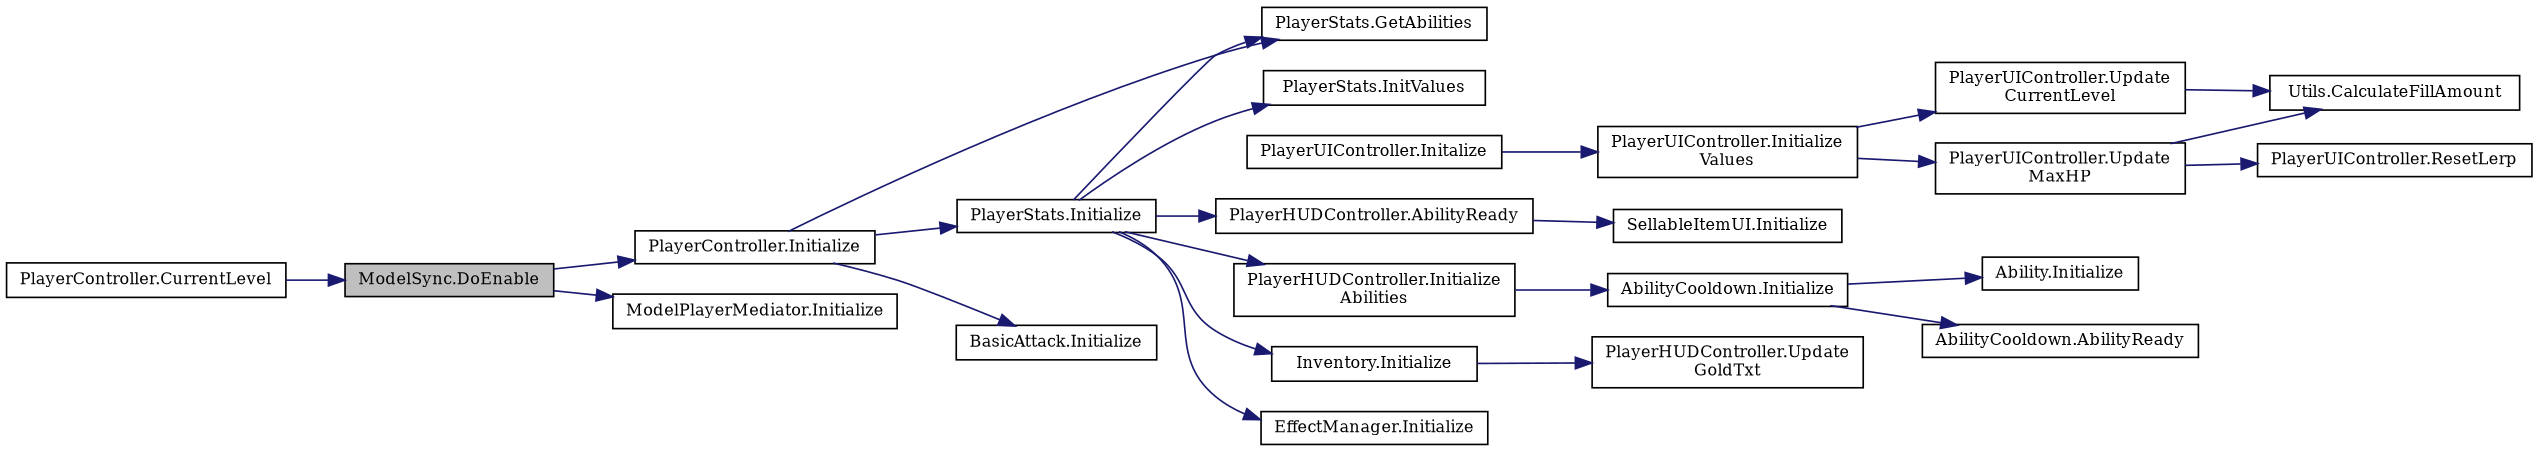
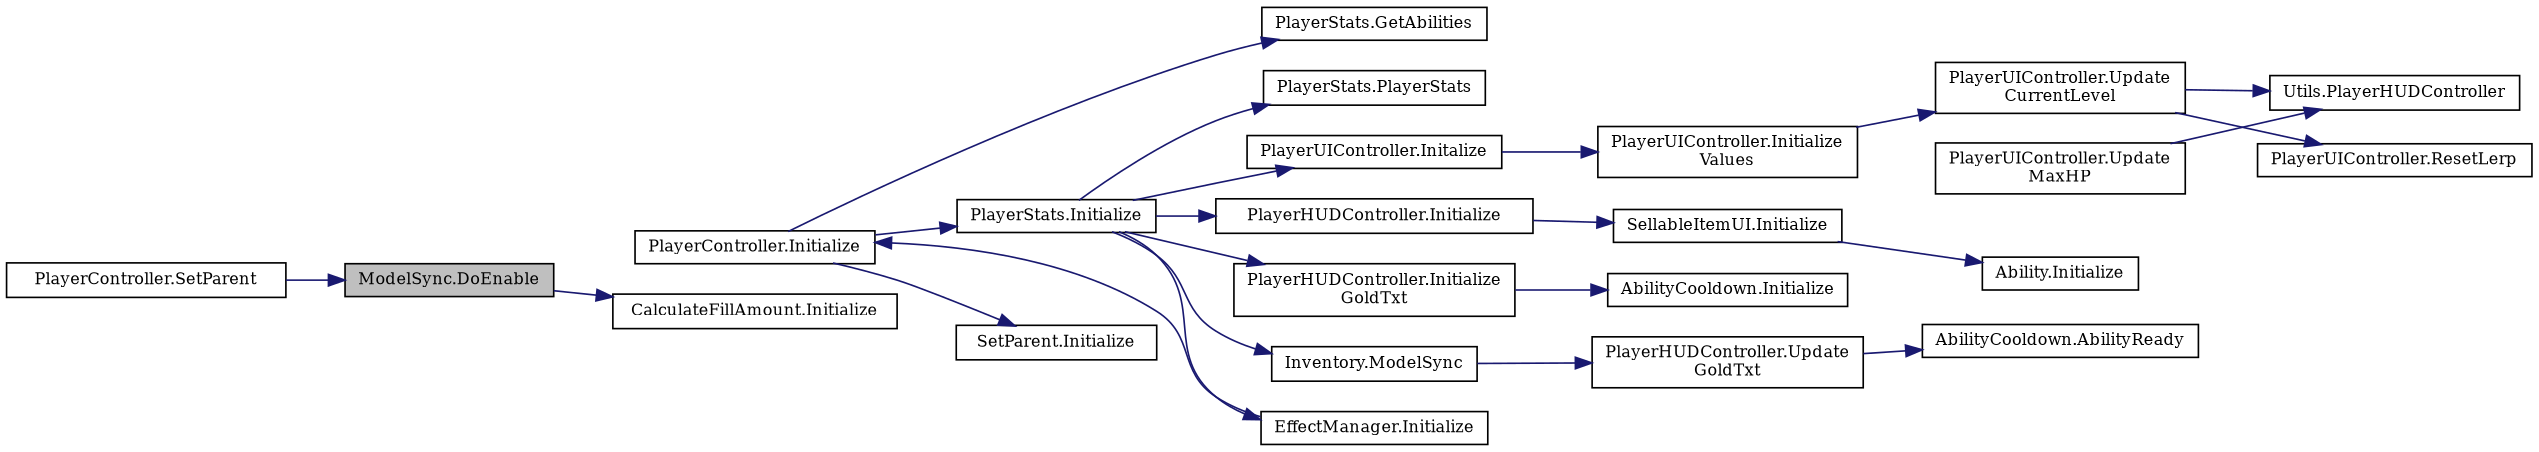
node "PlayerStats.InitValues": label "PlayerStats.InitValues" -> "PlayerStats.PlayerStats"
node "Utils.CalculateFillAmount": label "Utils.CalculateFillAmount" -> "Utils.PlayerHUDController"
edge "PlayerStats.Initialize" -> "PlayerStats.GetAbilities": now "PlayerStats.Initialize" -> "PlayerUIController.Initalize"
edge "PlayerUIController.Initialize Values" -> "PlayerUIController.Update MaxHP": removed
edge "PlayerUIController.Update MaxHP" -> "PlayerUIController.ResetLerp": now "PlayerUIController.Update CurrentLevel" -> "PlayerUIController.ResetLerp"
node "PlayerHUDController.AbilityReady": label "PlayerHUDController.AbilityReady" -> "PlayerHUDController.Initialize"
edge "ModelSync.DoEnable" -> "PlayerController.Initialize": now "EffectManager.Initialize" -> "PlayerController.Initialize"
node "PlayerController.CurrentLevel": label "PlayerController.CurrentLevel" -> "PlayerController.SetParent"
edge "AbilityCooldown.Initialize" -> "Ability.Initialize": now "SellableItemUI.Initialize" -> "Ability.Initialize"
node "PlayerHUDController.Initialize Abilities": label "PlayerHUDController.Initialize Abilities" -> "PlayerHUDController.Initialize GoldTxt"
node "ModelPlayerMediator.Initialize": label "ModelPlayerMediator.Initialize" -> "CalculateFillAmount.Initialize"
edge "AbilityCooldown.Initialize" -> "AbilityCooldown.AbilityReady": now "PlayerHUDController.Update GoldTxt" -> "AbilityCooldown.AbilityReady"
node "BasicAttack.Initialize": label "BasicAttack.Initialize" -> "SetParent.Initialize"
node "Inventory.Initialize": label "Inventory.Initialize" -> "Inventory.ModelSync"
